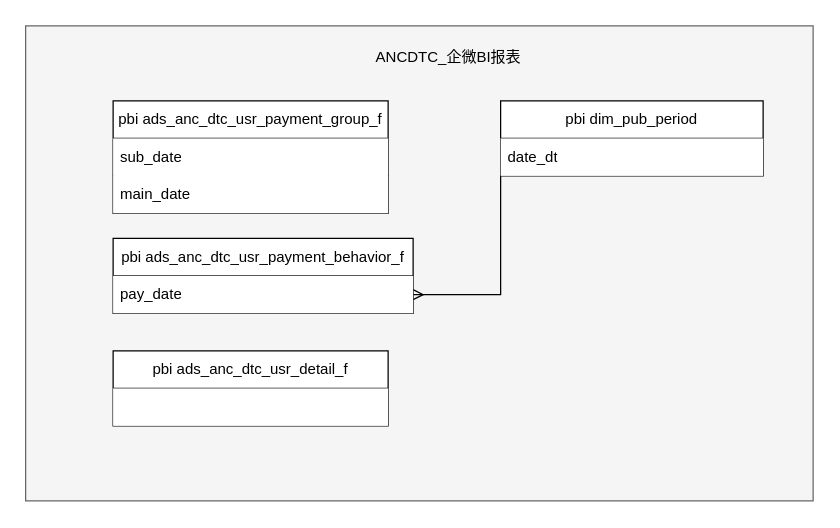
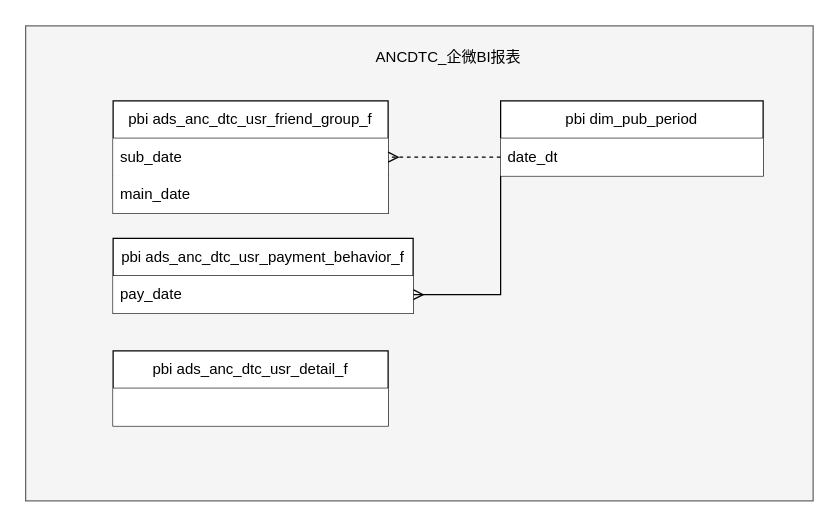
node "pbi ads_anc_dtc_usr_payment_group_f": label "pbi ads_anc_dtc_usr_payment_group_f" -> "pbi ads_anc_dtc_usr_friend_group_f"
edge "date_dt" -> "sub_date": added
